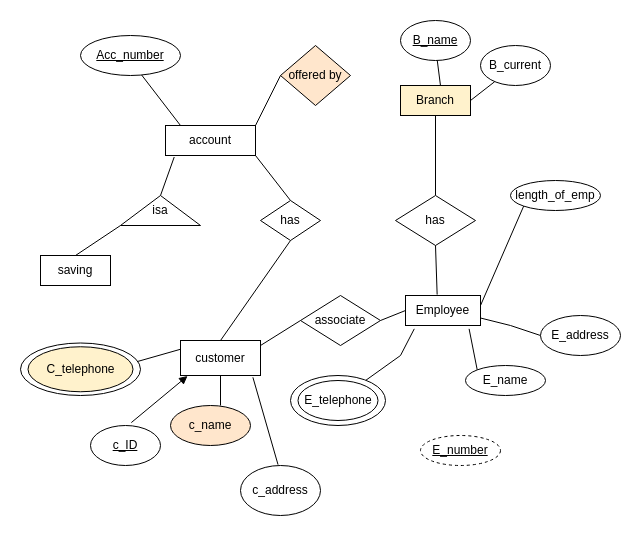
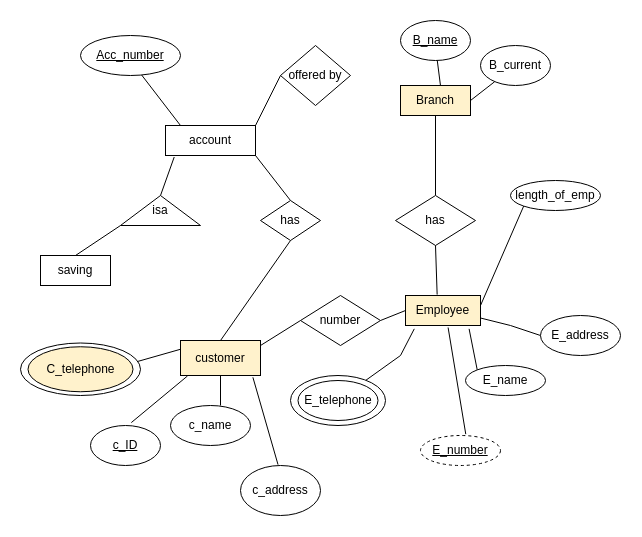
node "offered by": fillcolor #ffe6cc -> #ffffff
node "Employee": fillcolor #ffffff -> #fff2cc
node "associate": label "associate" -> "number"
node "customer": fillcolor #ffffff -> #fff2cc
edge "Employee" -- "E_number": added
edge "c_ID" -> "customer": arrowhead block -> none
node "c_name": fillcolor #ffe6cc -> #ffffff
